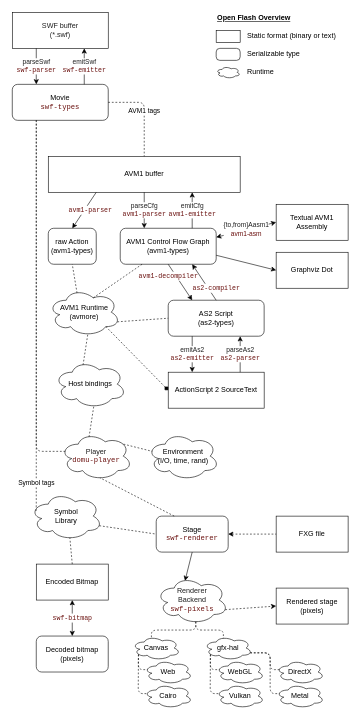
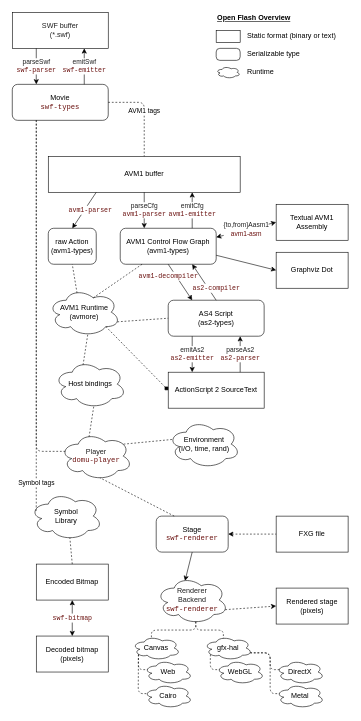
node "AS2 Script (as2-types)": label "AS2 Script (as2-types)" -> "AS4 Script (as2-types)"
node "Environment (I/O, time, rand)": moved (183, 456) -> (204, 444)
edge "Symbol Library" -- "Stage swf-renderer": removed
node "Renderer Backend swf-pixels": label "Renderer Backend swf-pixels" -> "Renderer Backend swf-renderer"
node "Decoded bitmap (pixels)": shape rounded rectangle -> rectangle
edge "gfx-hal" -- "Vulkan": removed
node "Vulkan": removed
